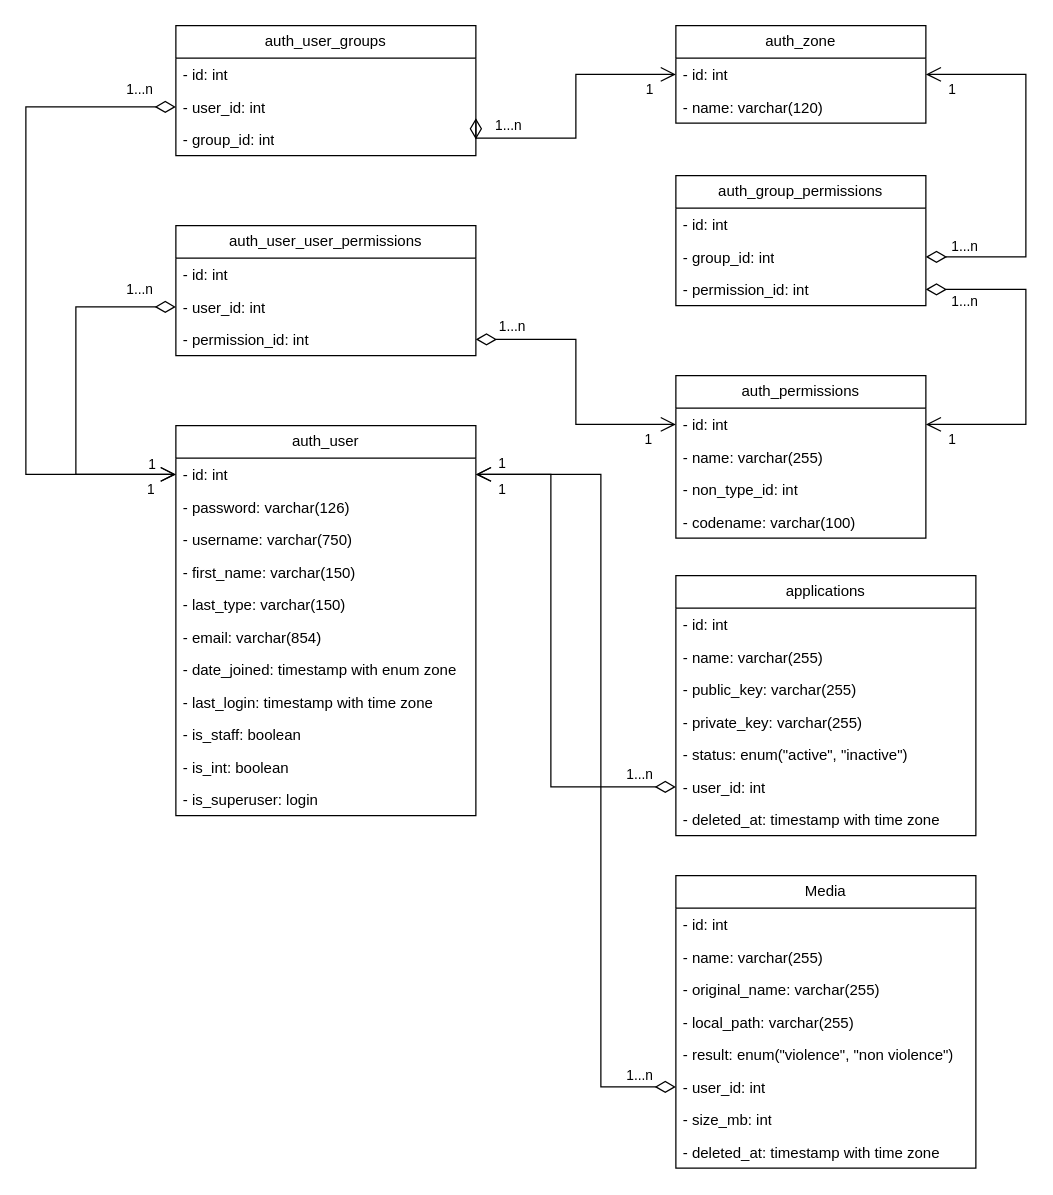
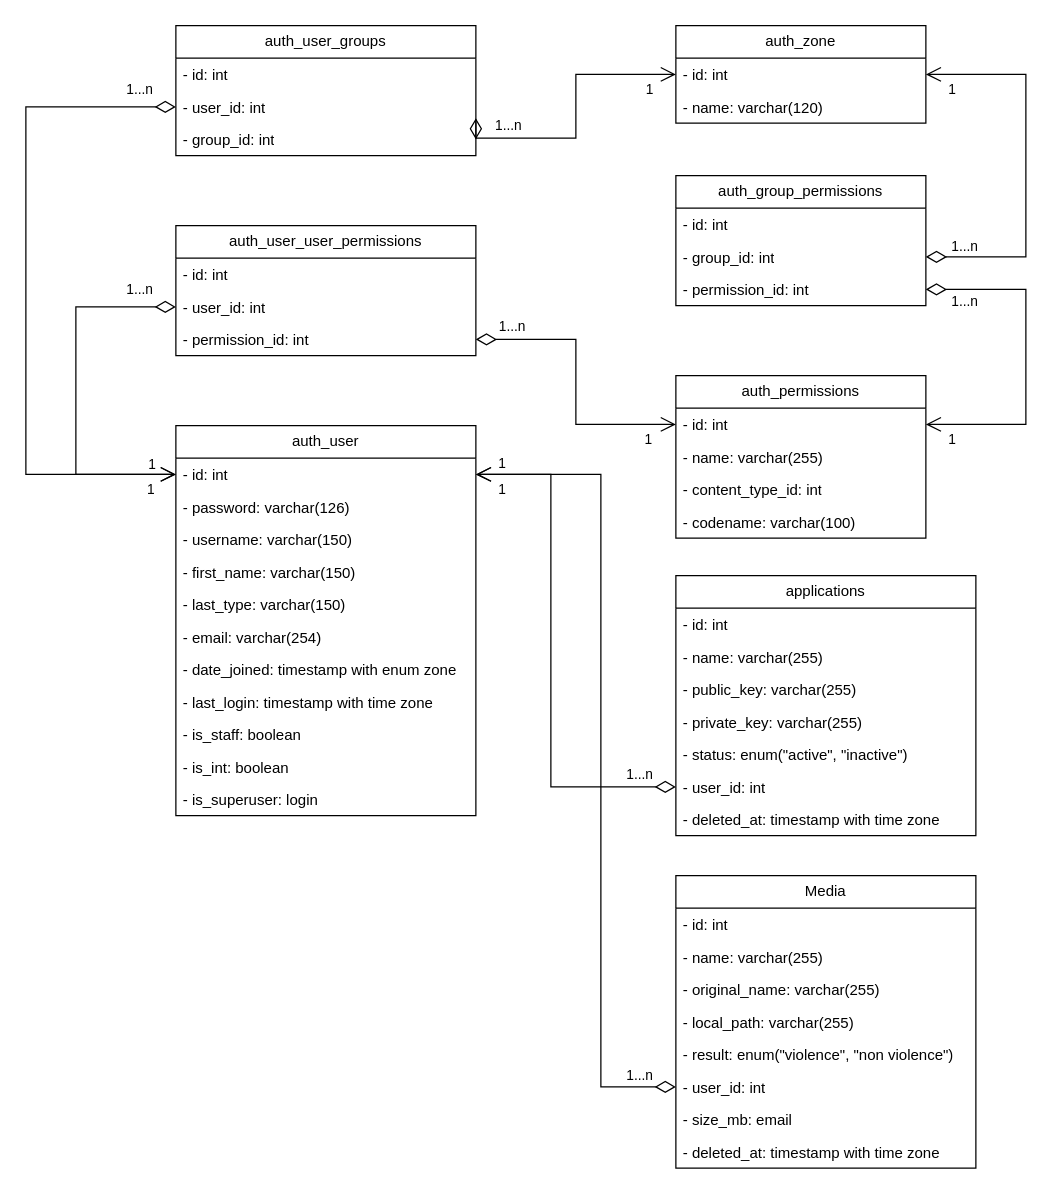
node "- non_type_id: int": label "- non_type_id: int" -> "- content_type_id: int"
node "- username: varchar(750)": label "- username: varchar(750)" -> "- username: varchar(150)"
node "- email: varchar(854)": label "- email: varchar(854)" -> "- email: varchar(254)"
node "- size_mb: int": label "- size_mb: int" -> "- size_mb: email"
